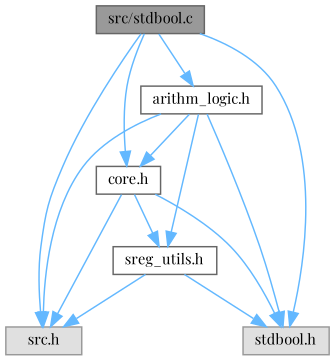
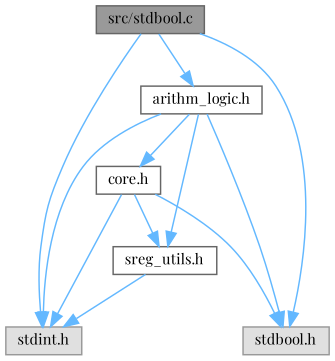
edge "src/stdbool.c" -> "core.h": removed
edge "sreg_utils.h" -> "stdbool.h": removed
node "src.h": label "src.h" -> "stdint.h"
